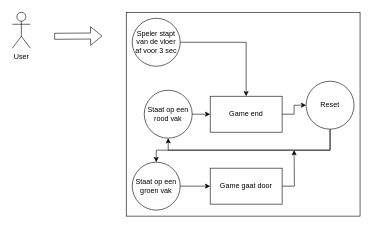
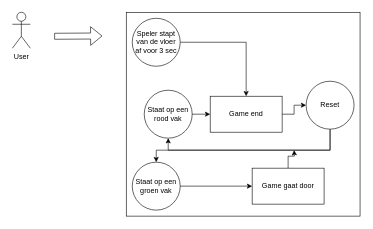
node "Game gaat door": moved (246, 186) -> (288, 186)
